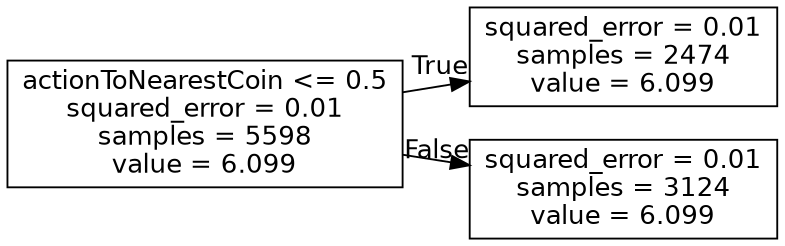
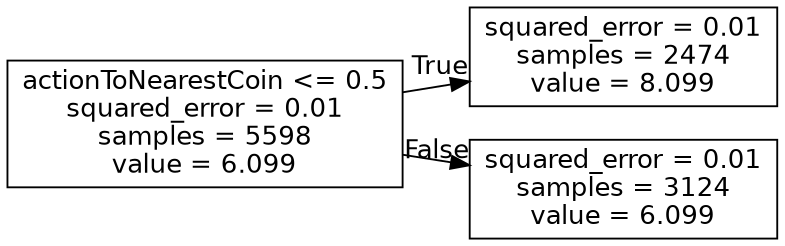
node "squared_error = 0.01 samples = 2474 value = 6.099": label "squared_error = 0.01 samples = 2474 value = 6.099" -> "squared_error = 0.01 samples = 2474 value = 8.099"
